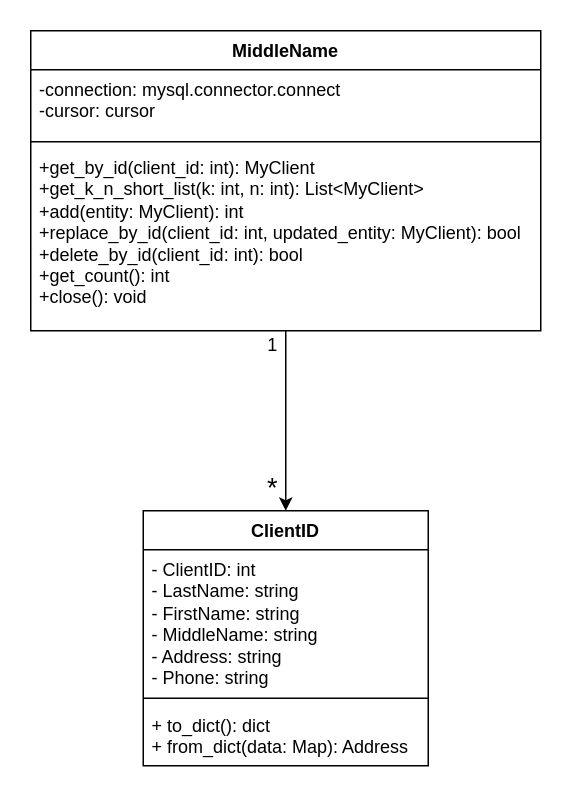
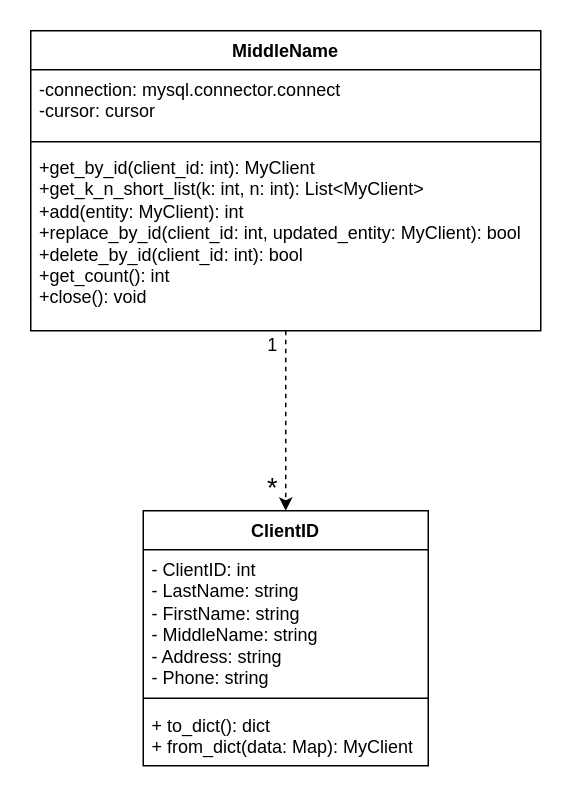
edge "MiddleName" -> "ClientID": style solid -> dashed
node "+ to_dict(): dict + from_dict(data: Map): Address": label "+ to_dict(): dict + from_dict(data: Map): Address" -> "+ to_dict(): dict + from_dict(data: Map): MyClient"
